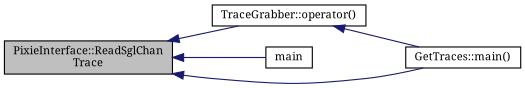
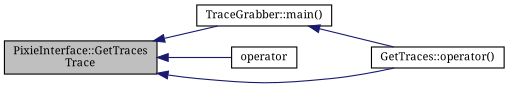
node "TraceGrabber::operator()": label "TraceGrabber::operator()" -> "TraceGrabber::main()"
node "PixieInterface::ReadSglChan Trace": label "PixieInterface::ReadSglChan Trace" -> "PixieInterface::GetTraces Trace"
node "main": label "main" -> "operator"
node "GetTraces::main()": label "GetTraces::main()" -> "GetTraces::operator()"
